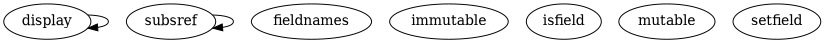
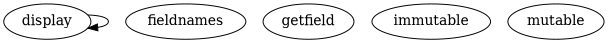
node "subsref": removed
node "getfield": added
node "isfield": removed
node "setfield": removed
